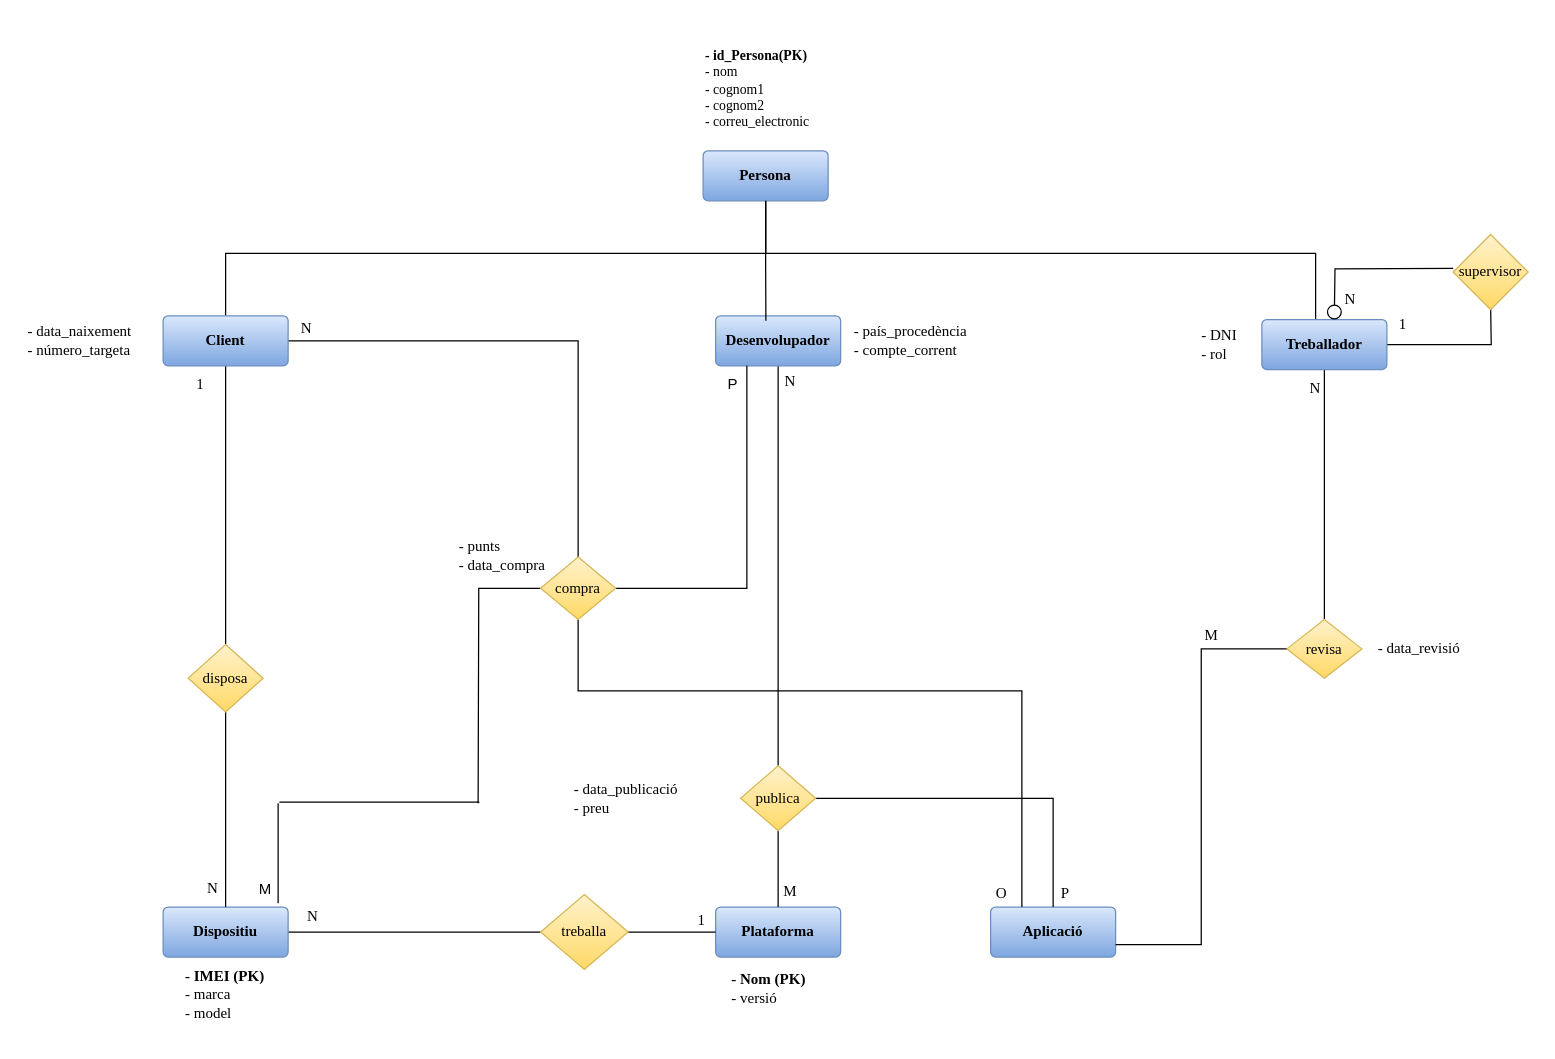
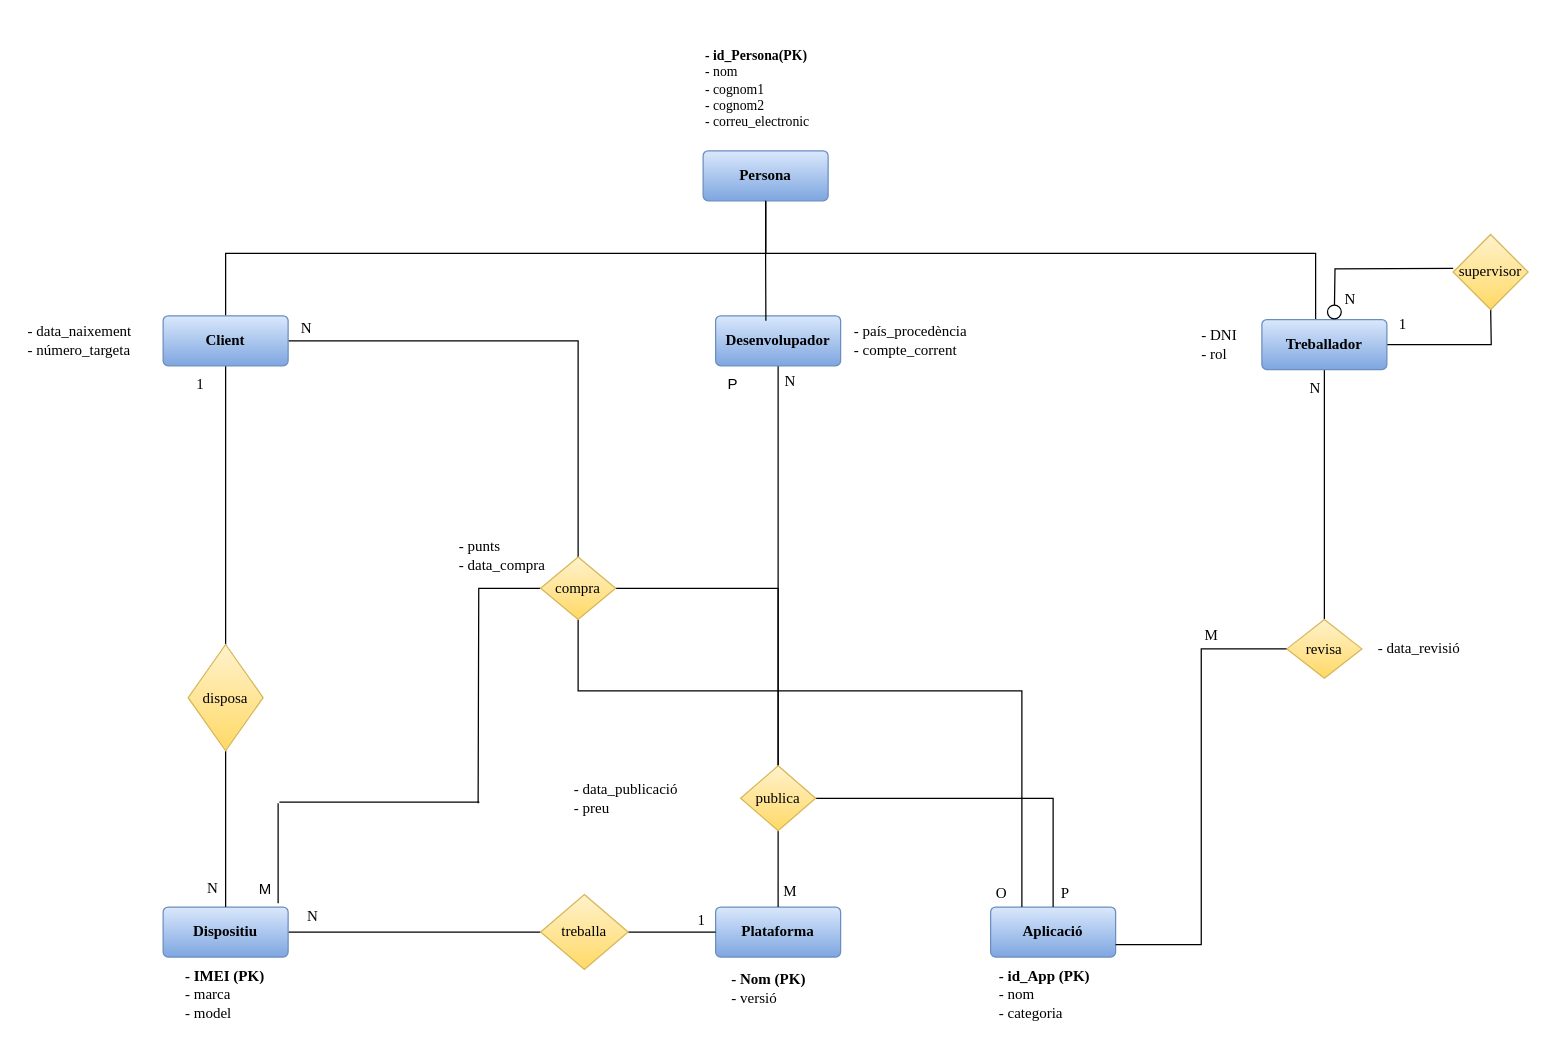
edge "Desenvolupador" -- "compra": now "publica" -- "compra"
node "disposa": size 75x68 -> 75x106
node "- id_App (PK) - nom - categoria": added
